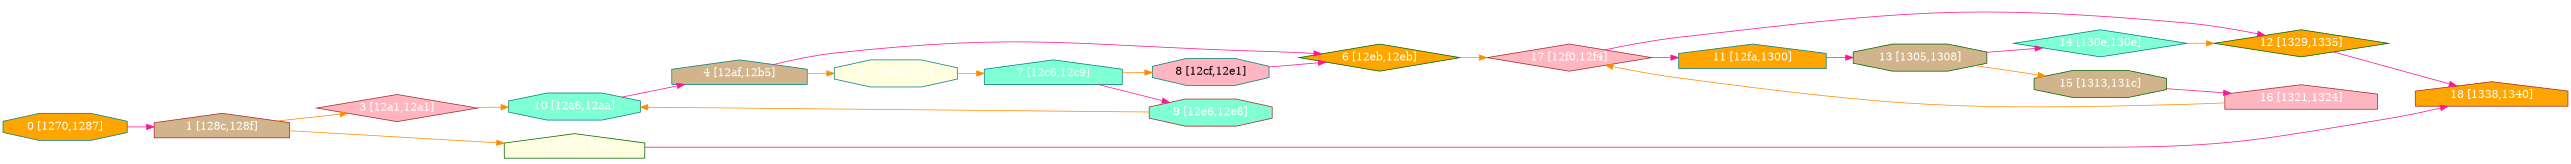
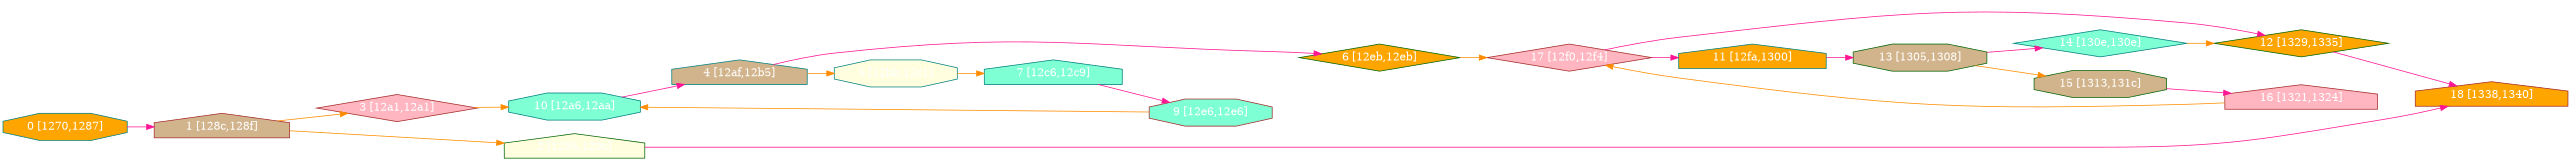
node "8 [12cf,12e1]": removed
